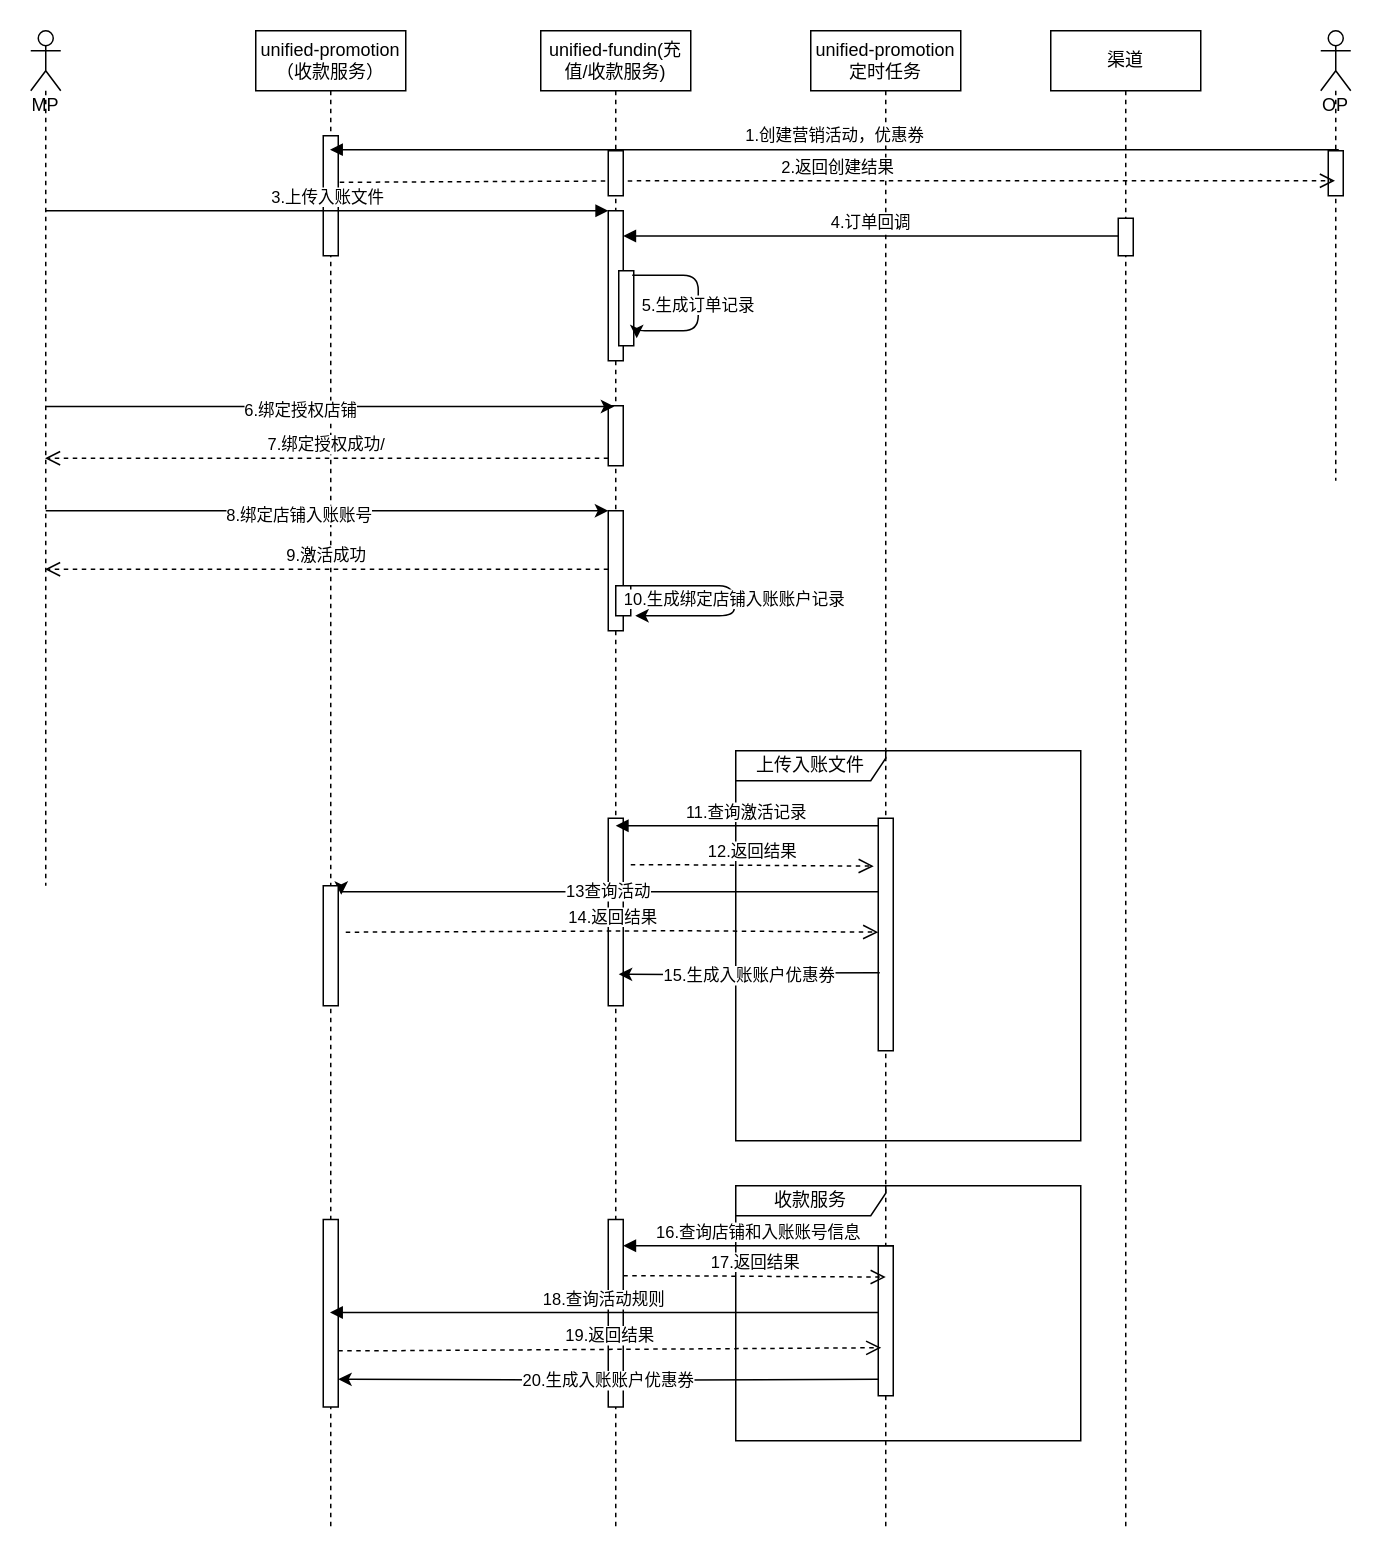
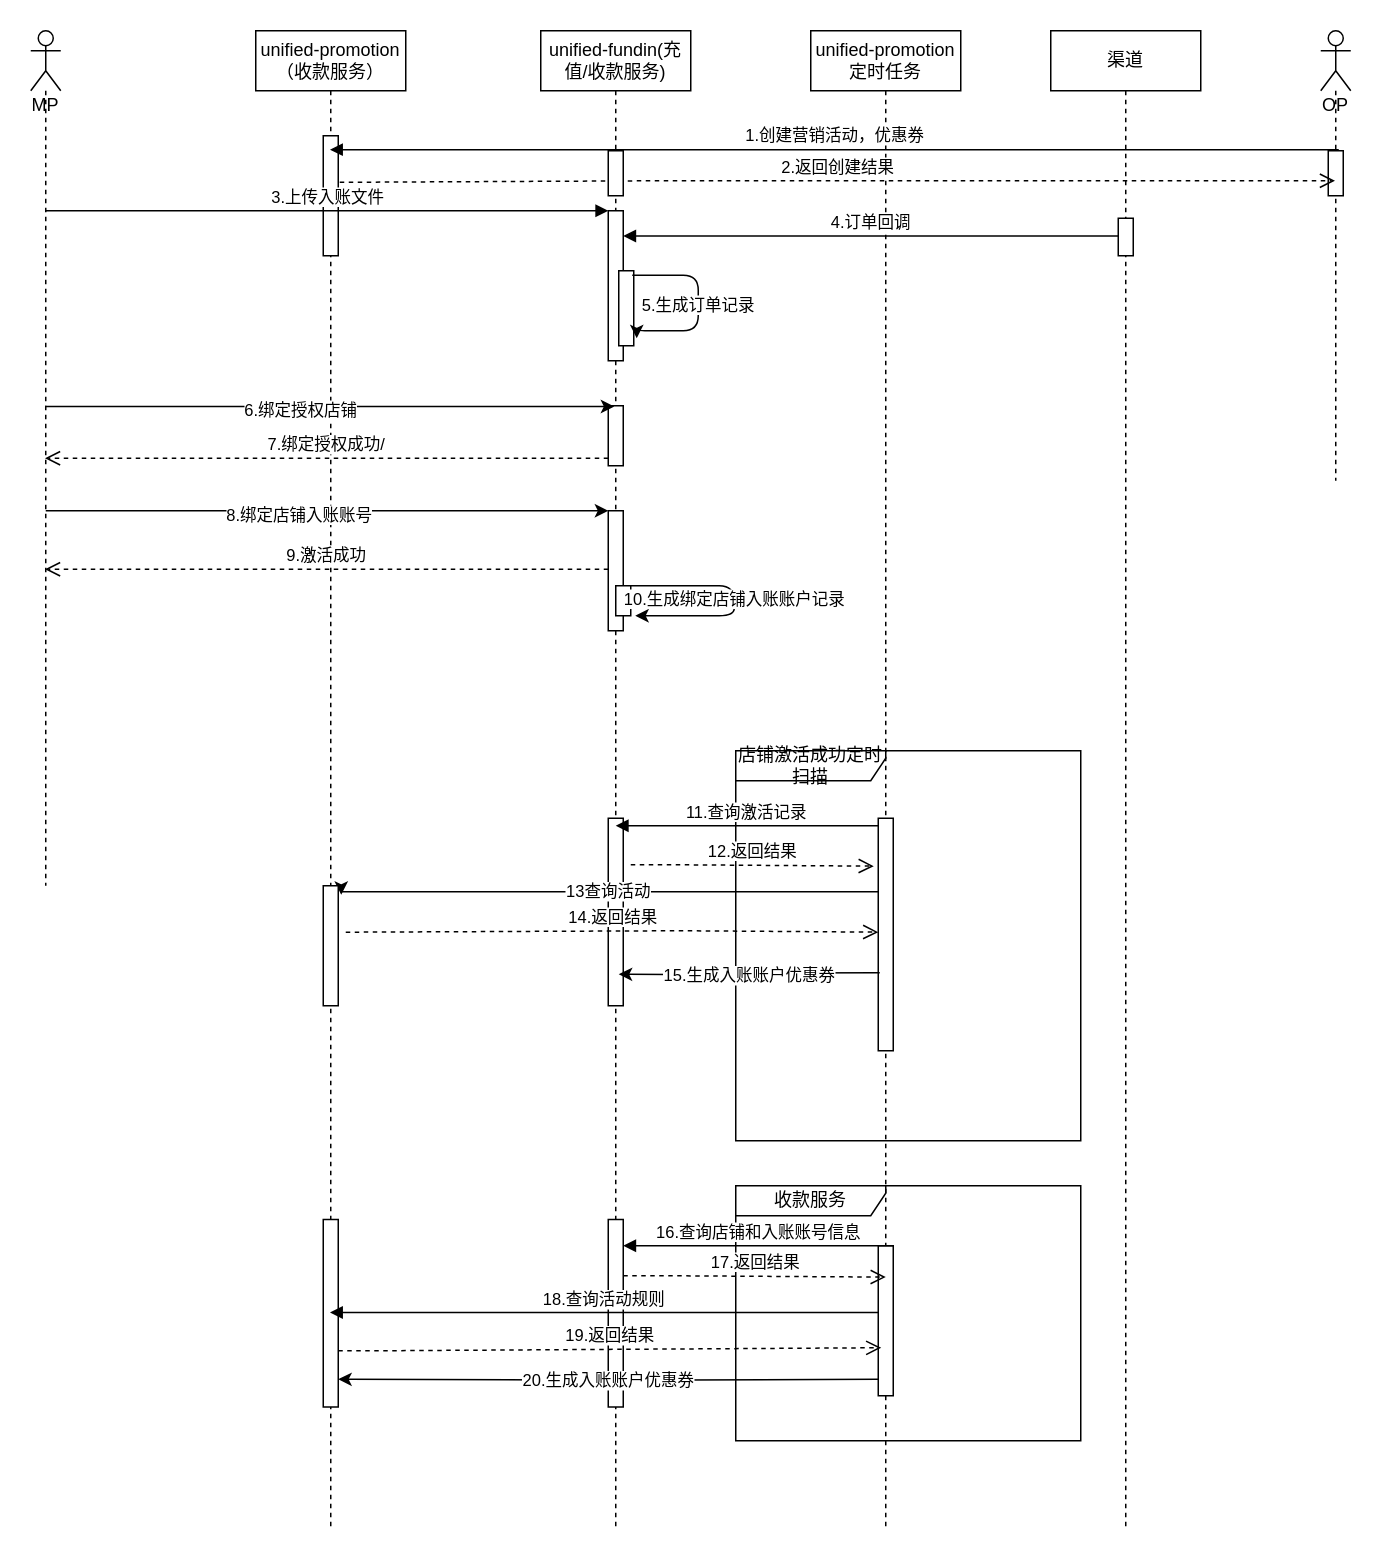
node "上传入账文件": label "上传入账文件" -> "店铺激活成功定时扫描"
